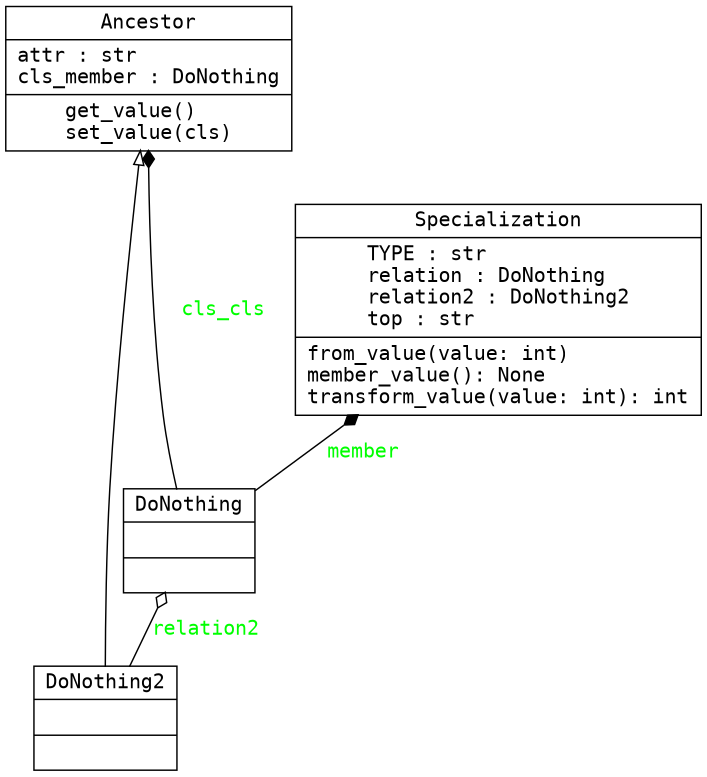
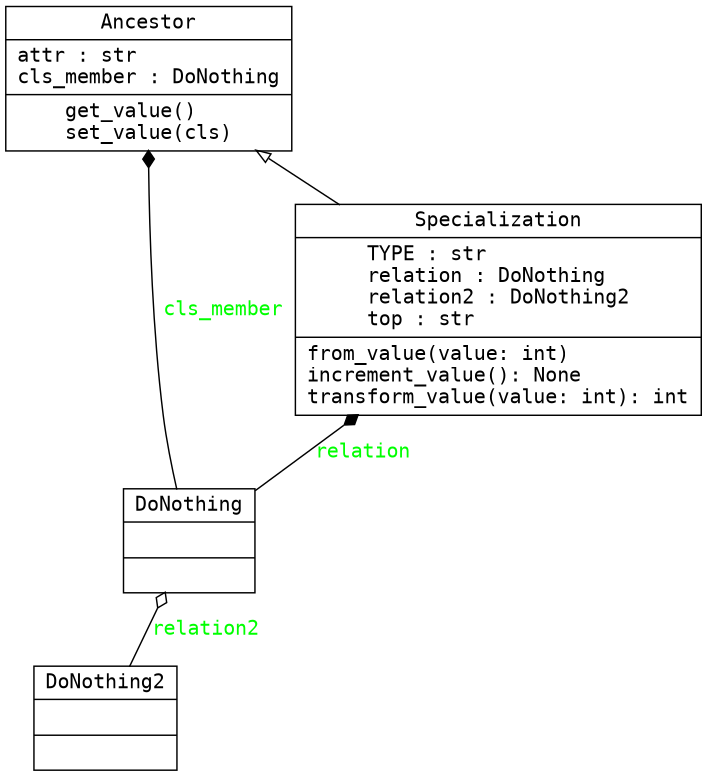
edge "DoNothing" -> "Ancestor": label "cls_cls" -> "cls_member"
node "Specialization": text "member_value(): None" -> "increment_value(): None"
edge "DoNothing2" -> "Ancestor": now "Specialization" -> "Ancestor"
edge "DoNothing" -> "Specialization": label "member" -> "relation"
